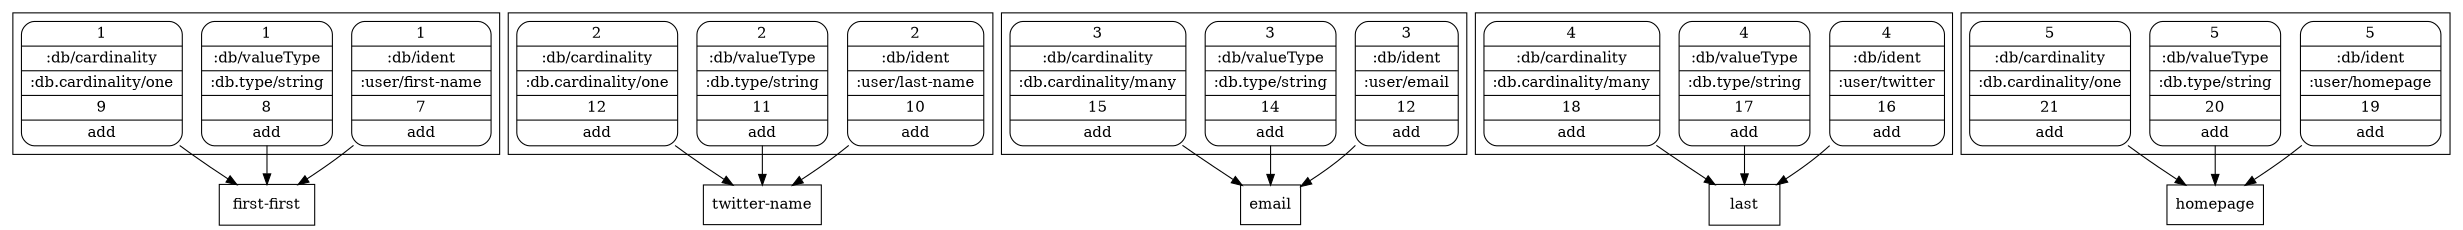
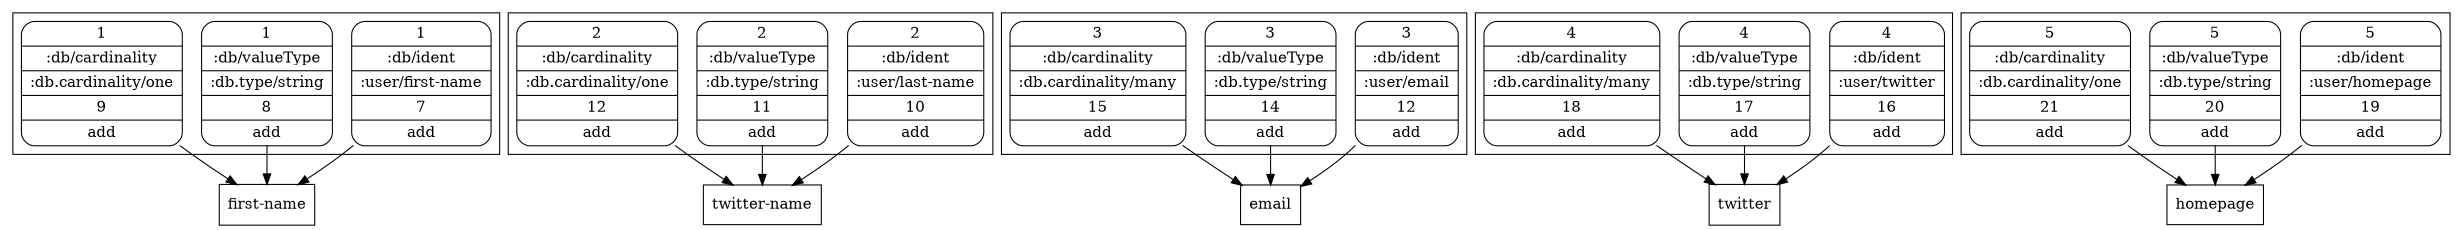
node "first-first": label "first-first" -> "first-name"
node "last": label "last" -> "twitter"
